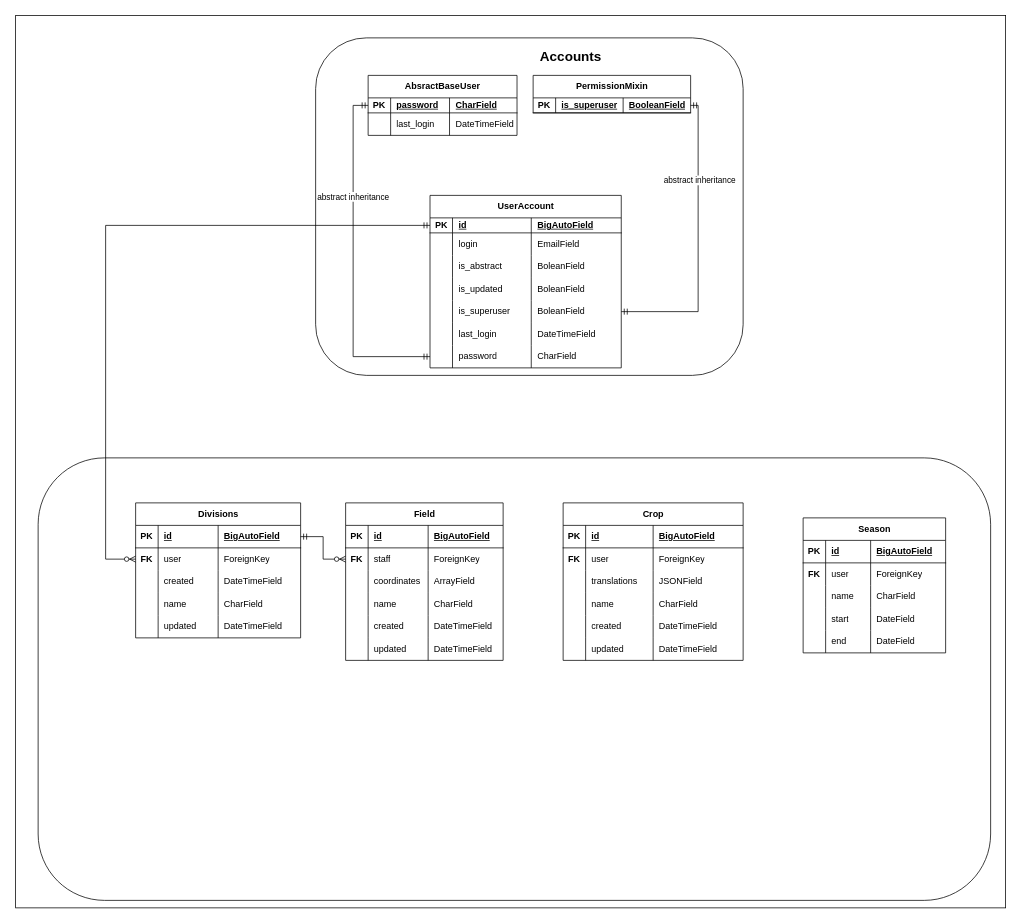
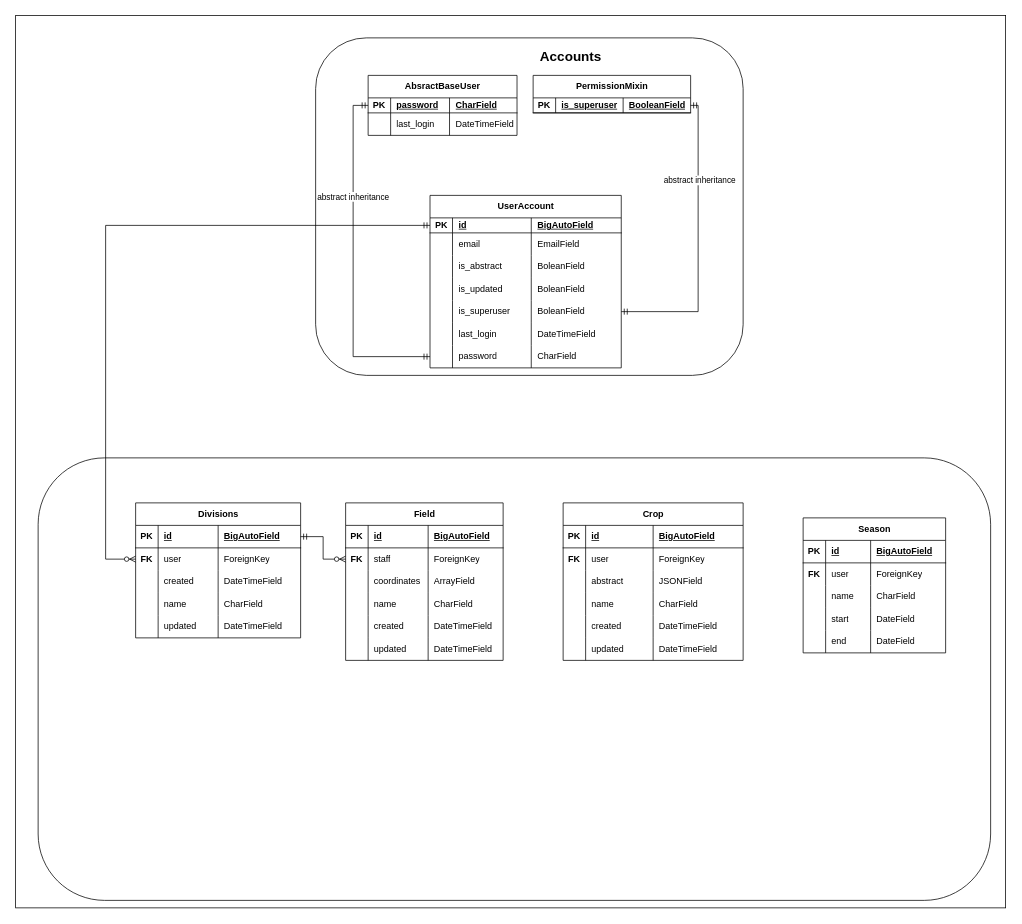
node "login": label "login" -> "email"
node "translations": label "translations" -> "abstract"
